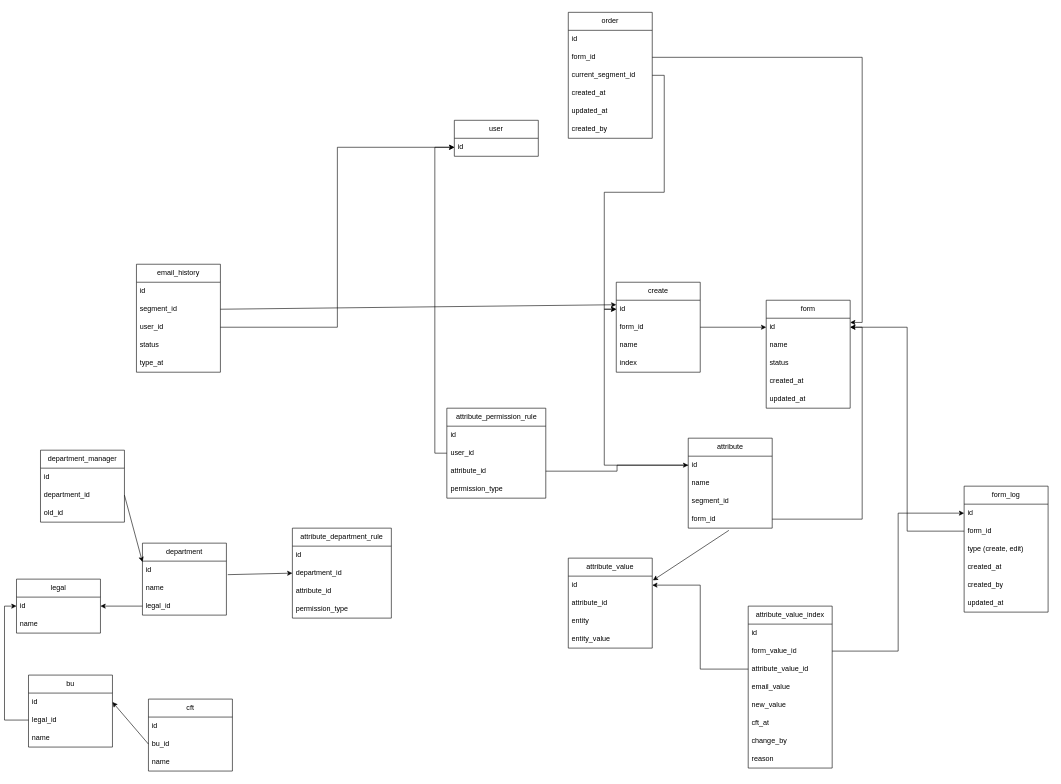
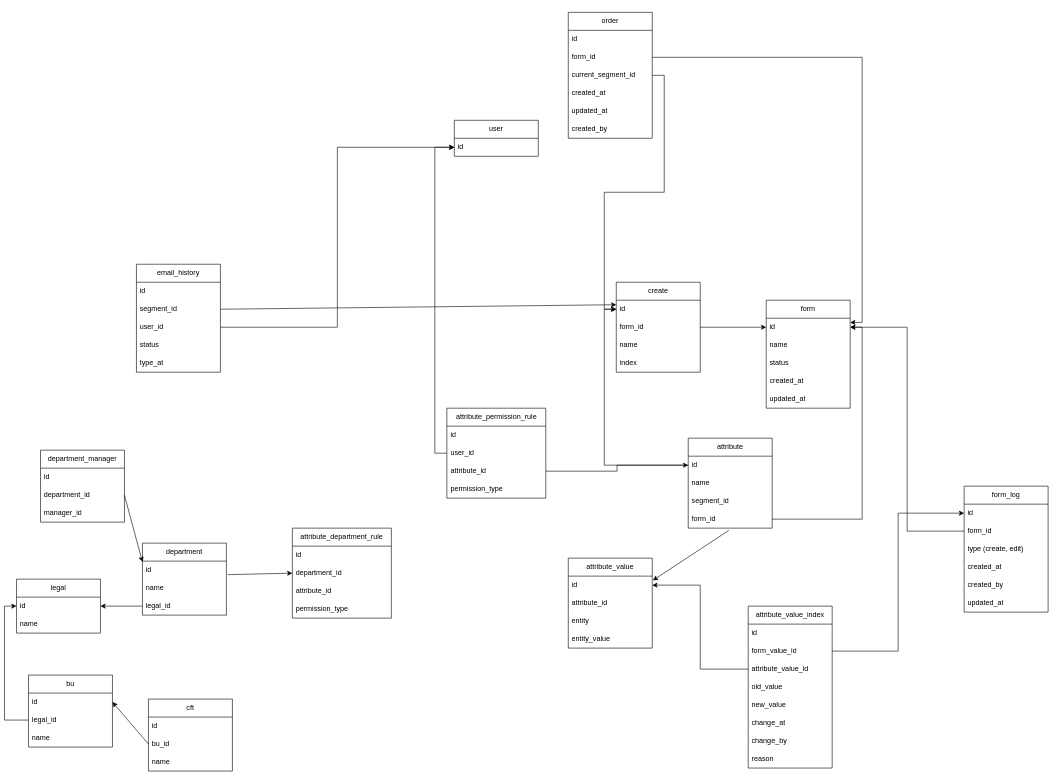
node "old_id": label "old_id" -> "manager_id"
node "email_value": label "email_value" -> "old_value"
node "cft_at": label "cft_at" -> "change_at"
